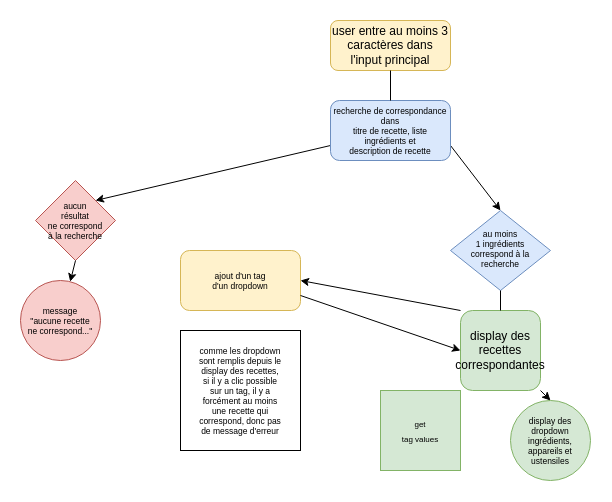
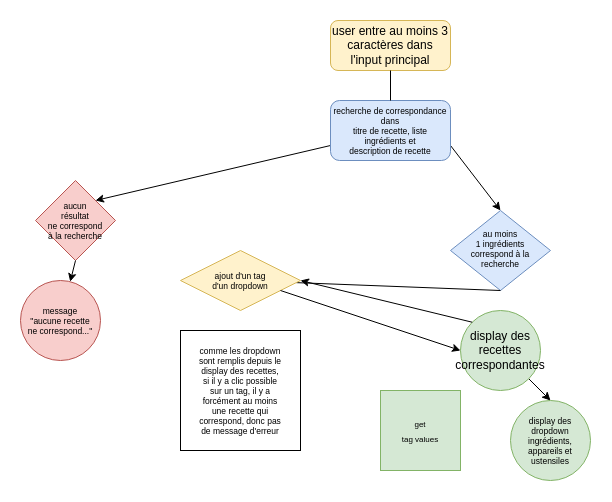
node "ajout d'un tag d'un dropdown": shape rounded rectangle -> diamond
edge "au moins 1 ingrédients correspond à la recherche" -- "display des recettes correspondantes": now "au moins 1 ingrédients correspond à la recherche" -- "ajout d'un tag d'un dropdown"
node "display des recettes correspondantes": shape rounded rectangle -> ellipse
